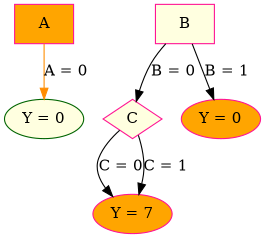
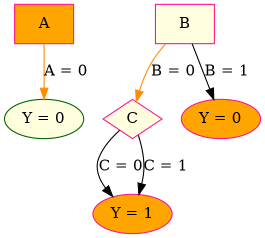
edge "B" -> "C": color black -> darkorange
node "Y = 7": label "Y = 7" -> "Y = 1"
